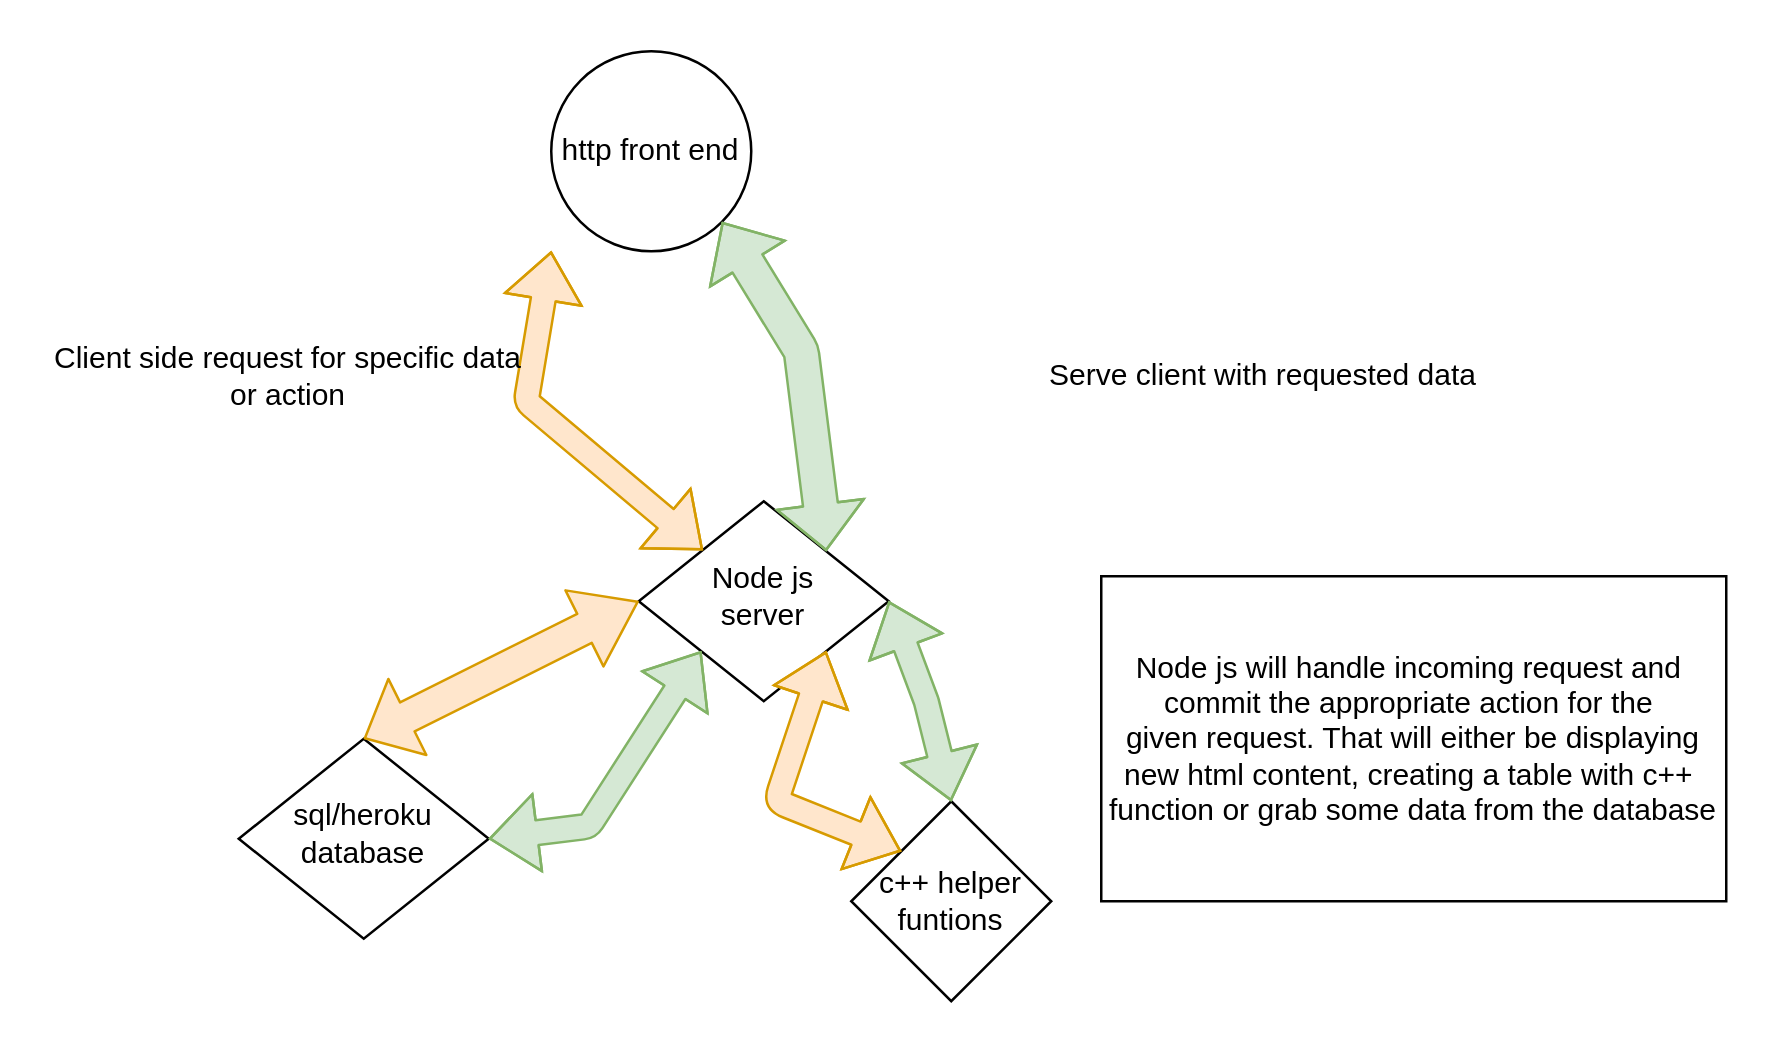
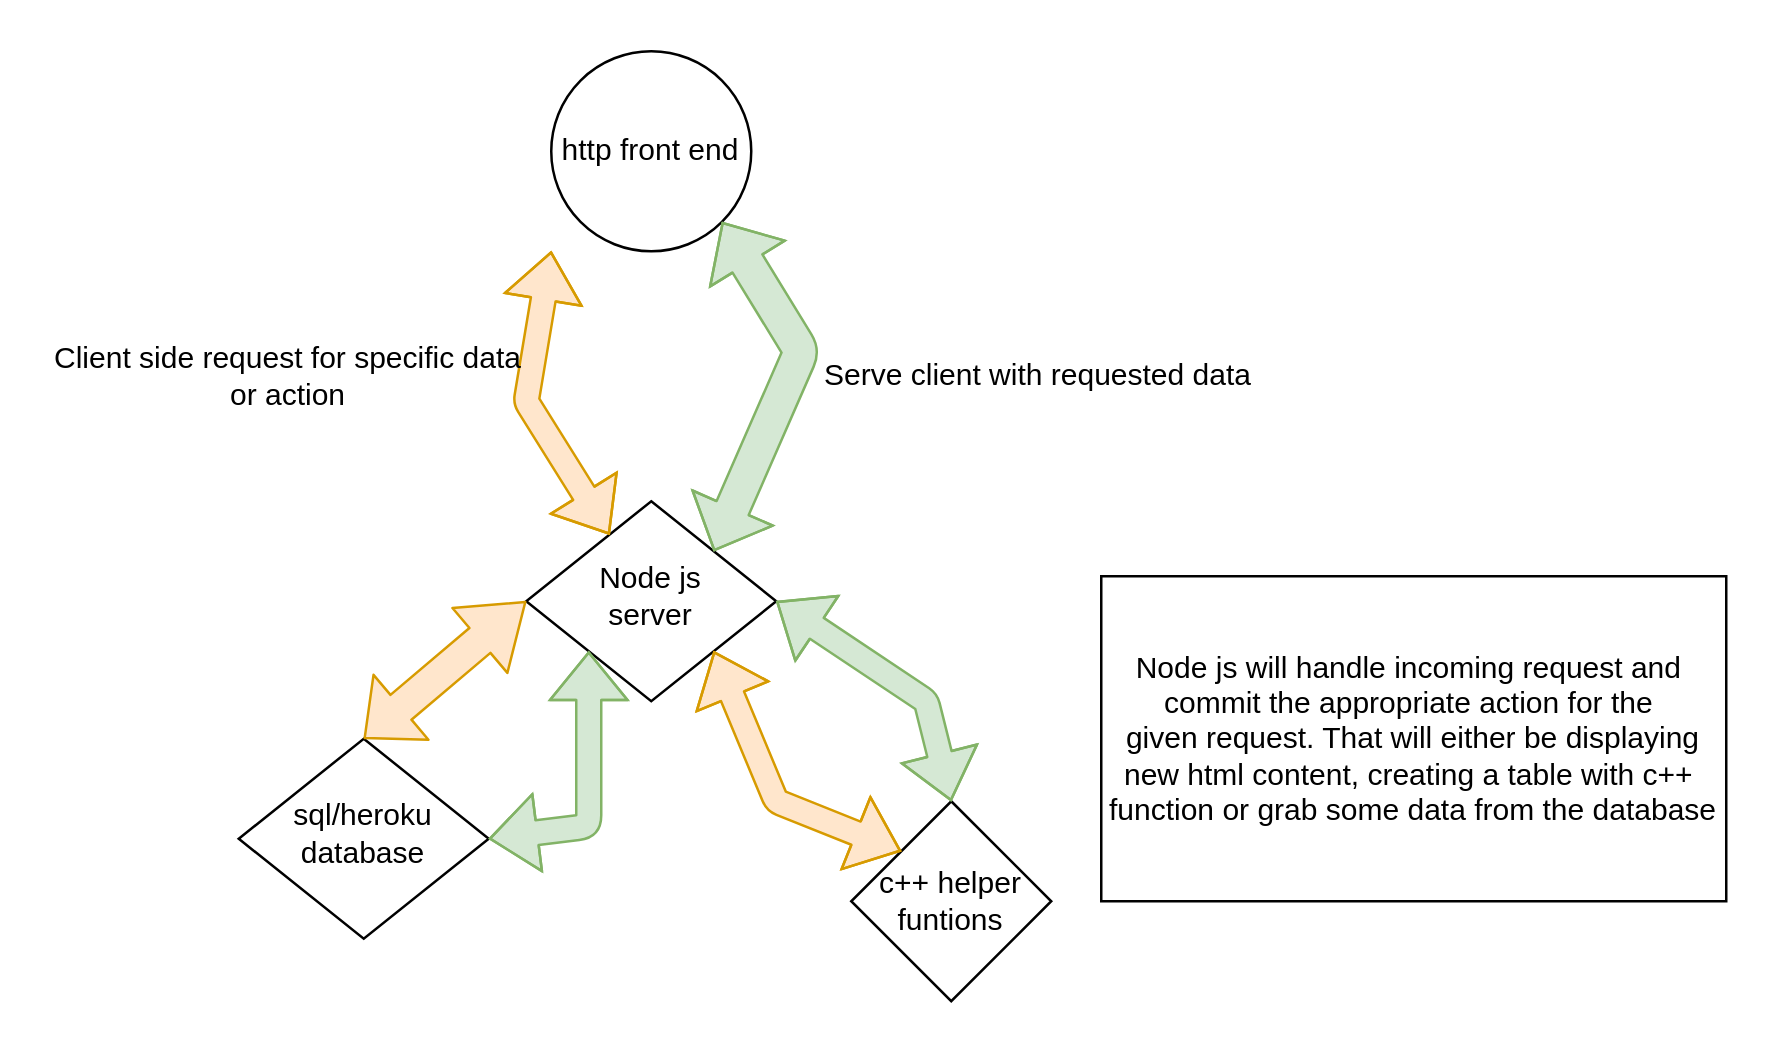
node "Serve client with requested data": moved (1264, 376) -> (1039, 376)
node "Node js server": moved (764, 601) -> (651, 601)
